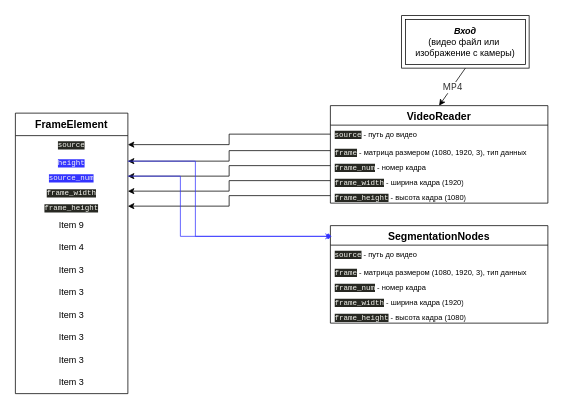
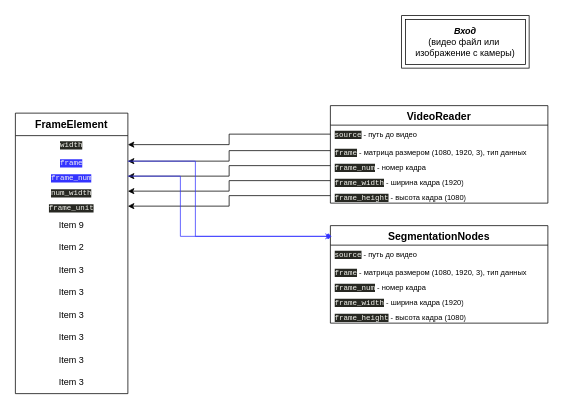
edge "Вход (видео файл или изображение с камеры)" -> "VideoReader": removed, label "MP4"
node "source": label "source" -> "width"
node "height": label "height" -> "frame"
node "source_num": label "source_num" -> "frame_num"
node "frame_width": label "frame_width" -> "num_width"
node "frame_height": label "frame_height" -> "frame_unit"
node "Item 4": label "Item 4" -> "Item 2"
